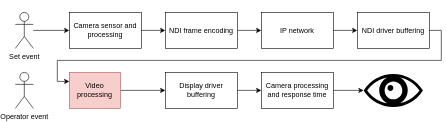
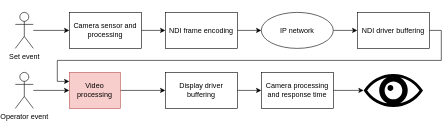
node "IP network": shape rectangle -> ellipse
edge "Operator event" -> "Video processing": added
